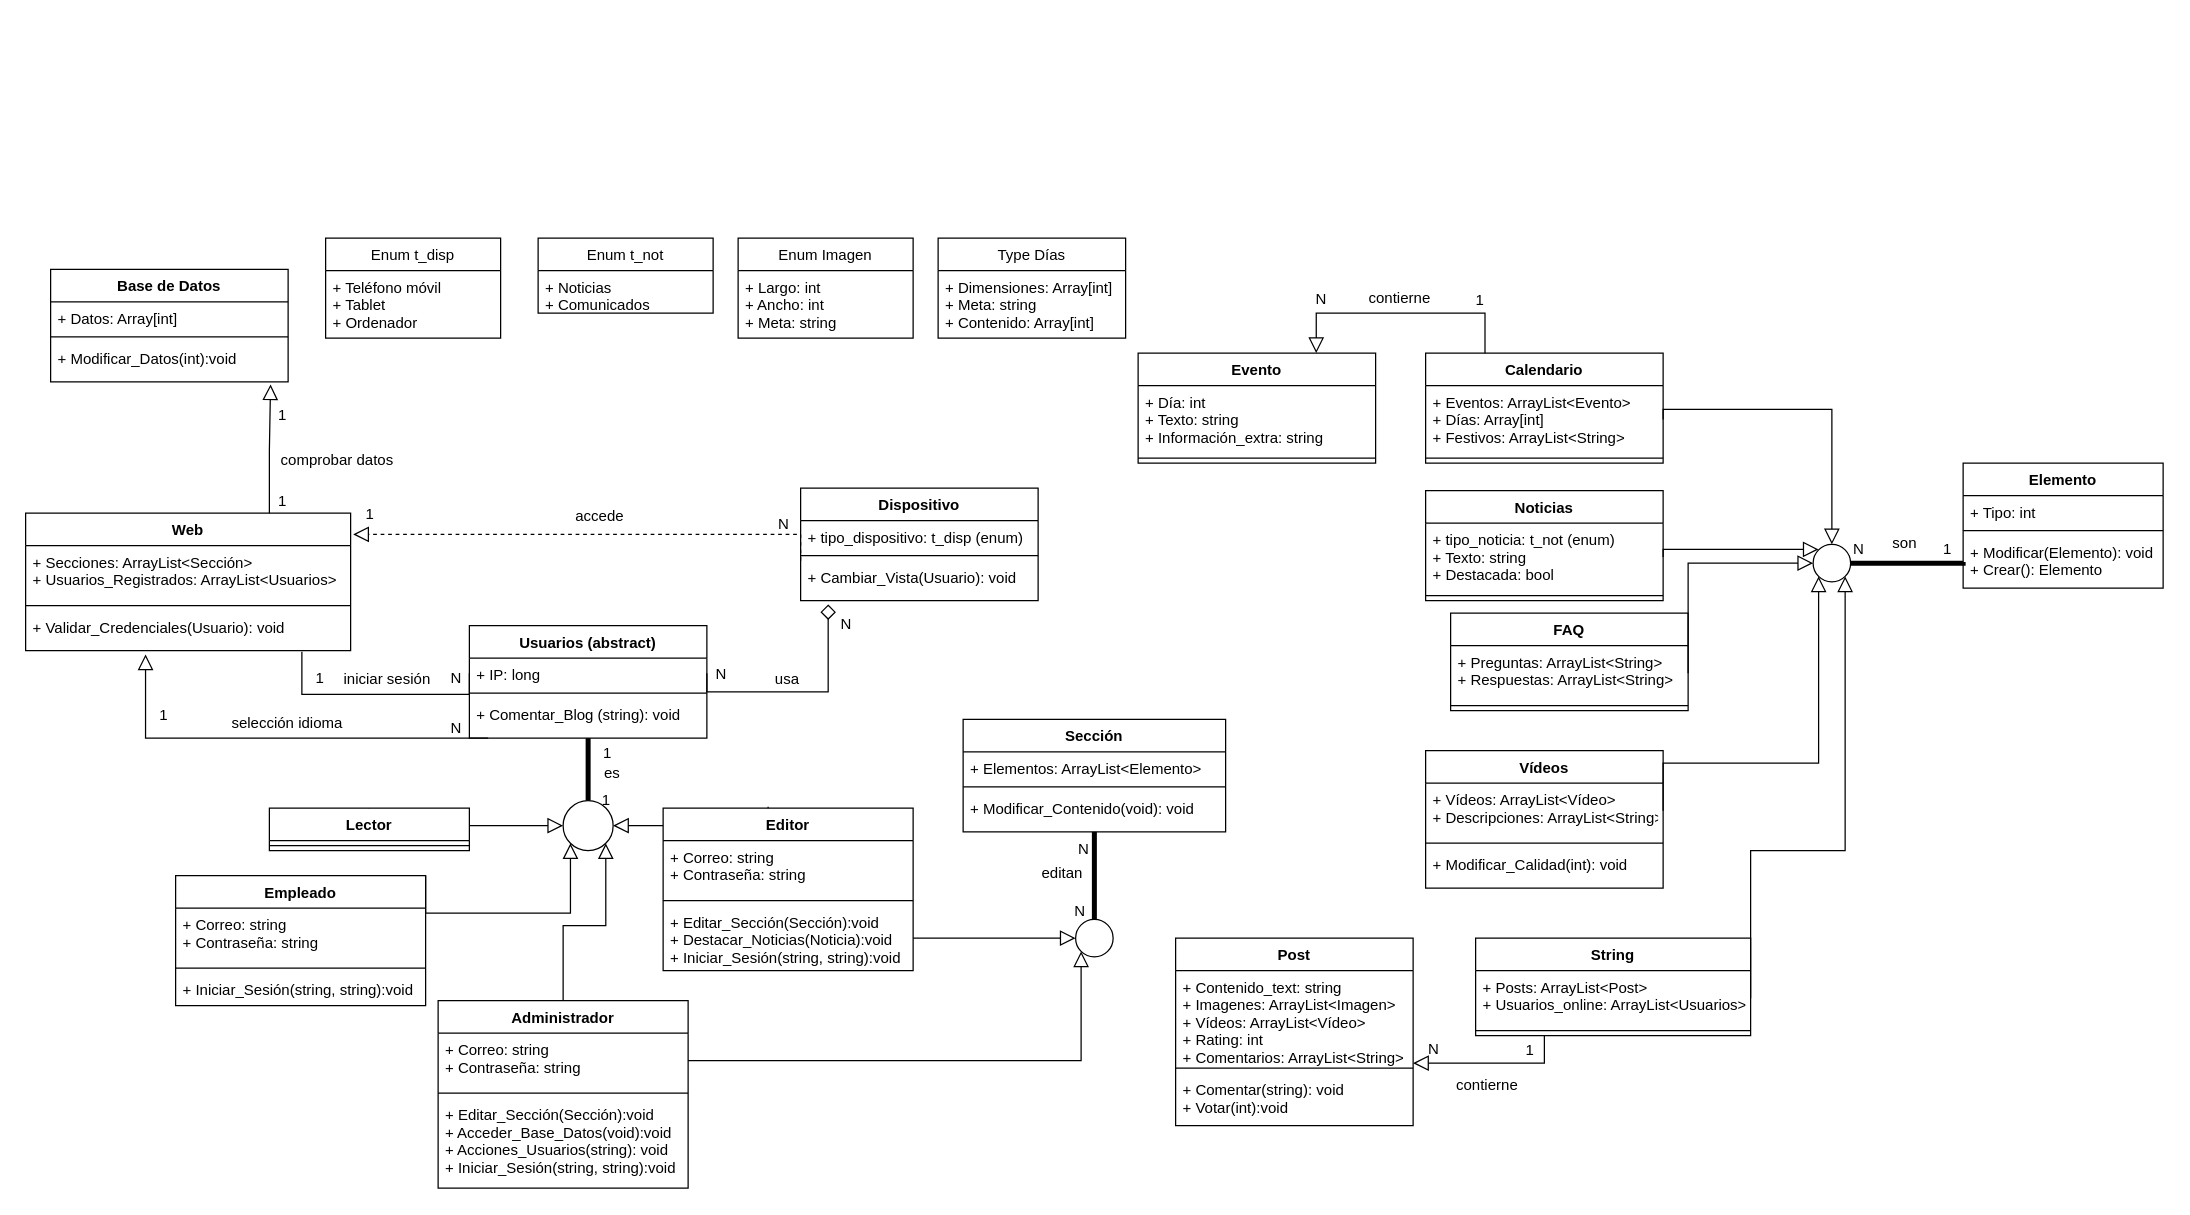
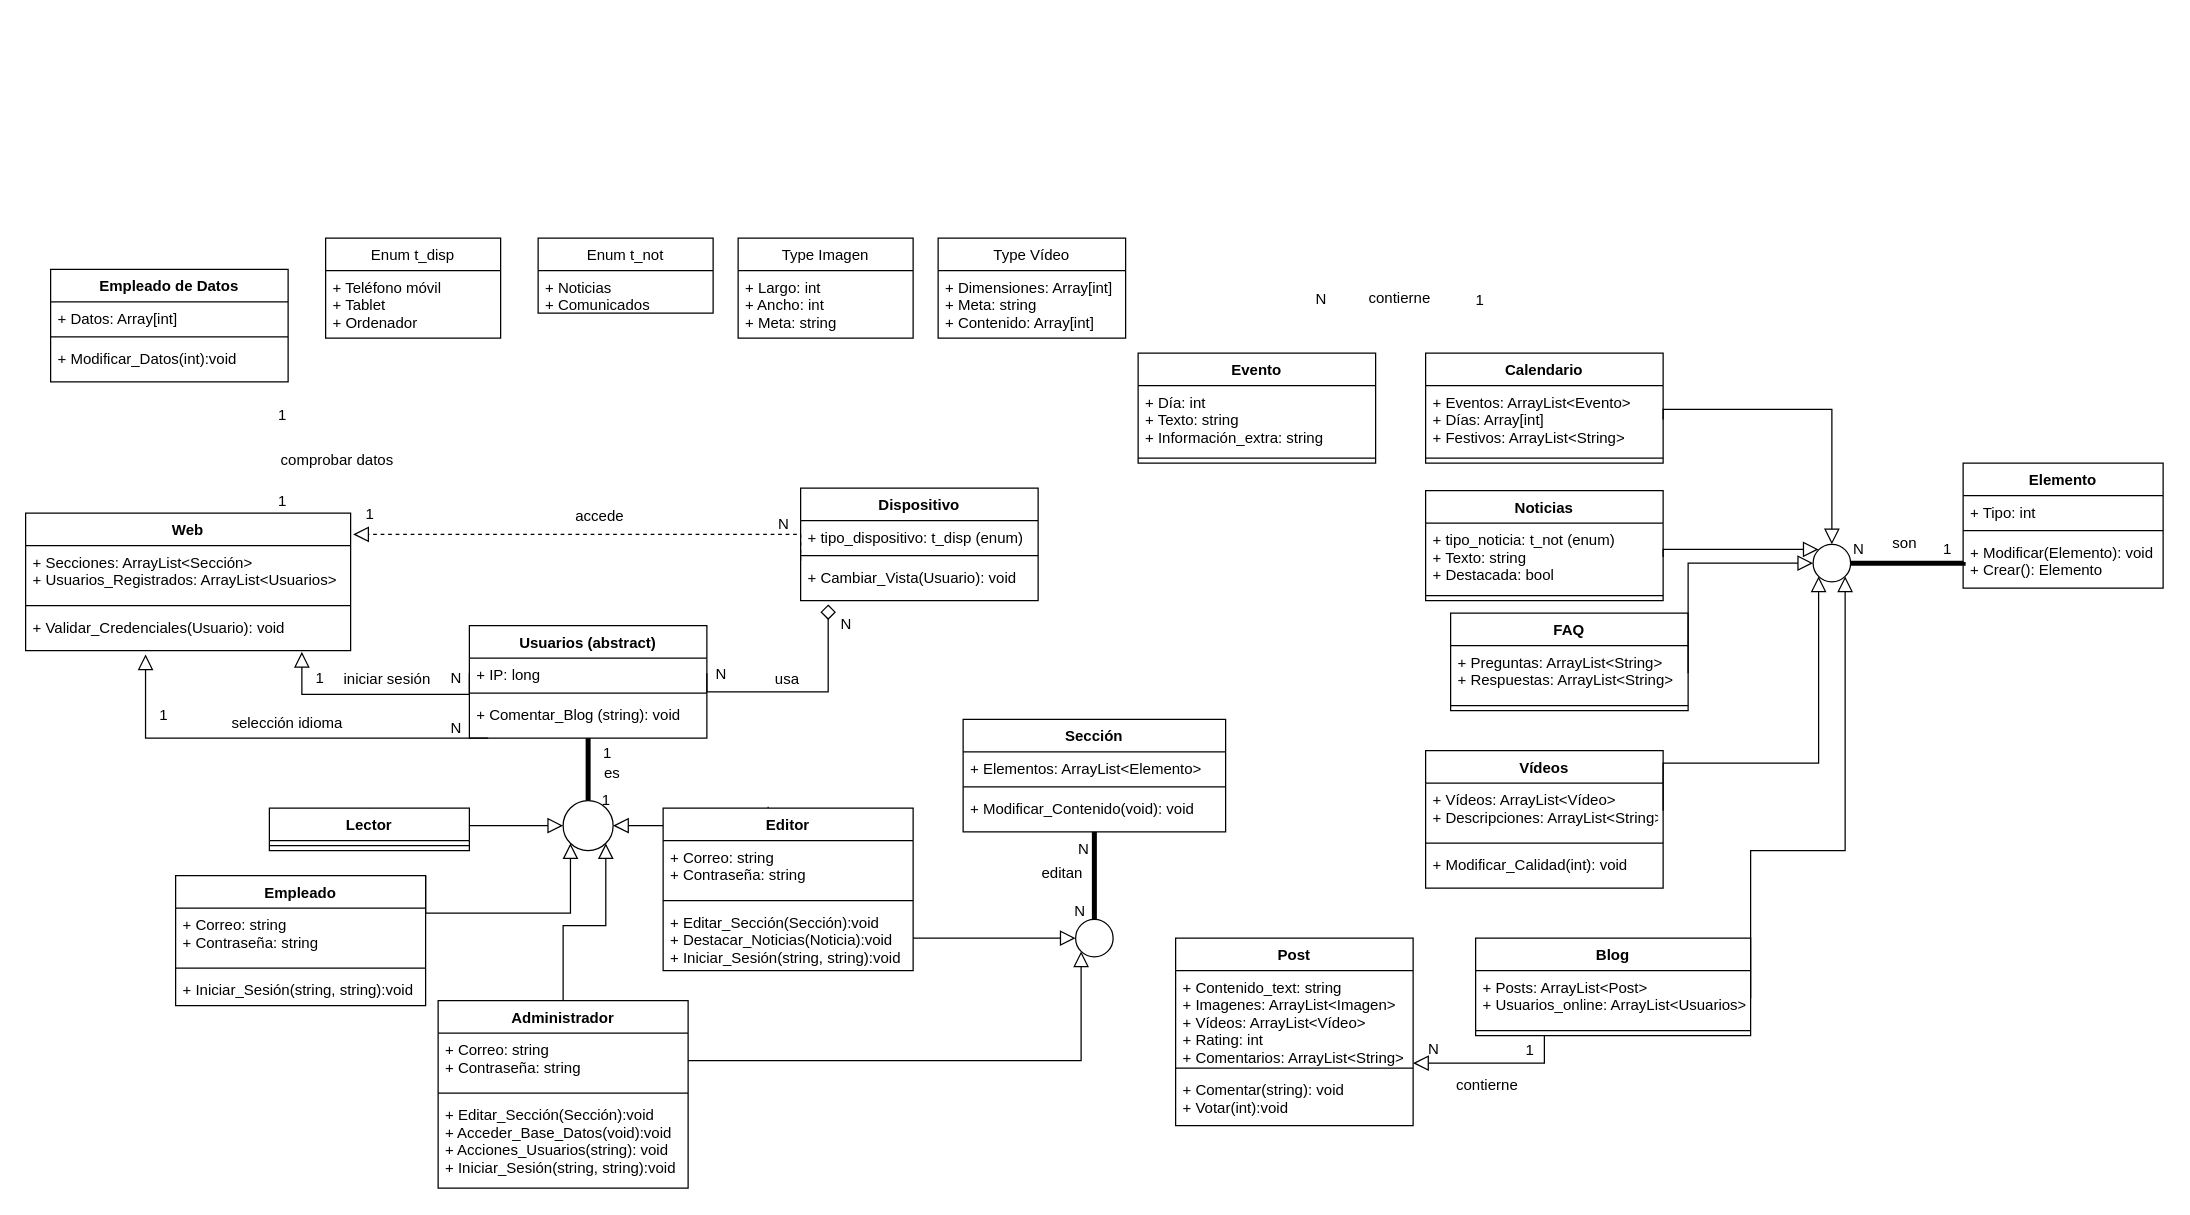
node "Enum Imagen": label "Enum Imagen" -> "Type Imagen"
node "Type Días": label "Type Días" -> "Type Vídeo"
node "Base de Datos": label "Base de Datos" -> "Empleado de Datos"
edge "Calendario" -> "Evento": removed
edge "Web" -> "+ Modificar_Datos(int):void": removed
edge "+ Validar_Credenciales(Usuario): void" -- "+ IP: long": arrowhead none -> block
node "String": label "String" -> "Blog"
